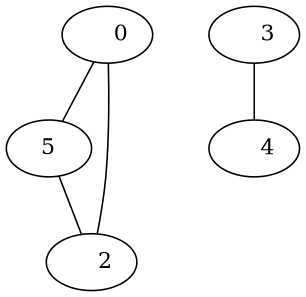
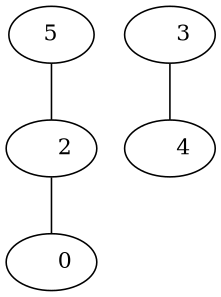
edge "0" -- "5": removed
